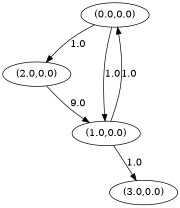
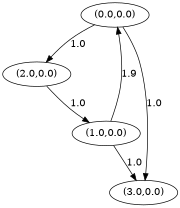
edge "(0.0,0.0)" -> "(1.0,0.0)": now "(0.0,0.0)" -> "(3.0,0.0)"
edge "(1.0,0.0)" -> "(0.0,0.0)": label "1.0" -> "1.9"
edge "(2.0,0.0)" -> "(1.0,0.0)": label "9.0" -> "1.0"
